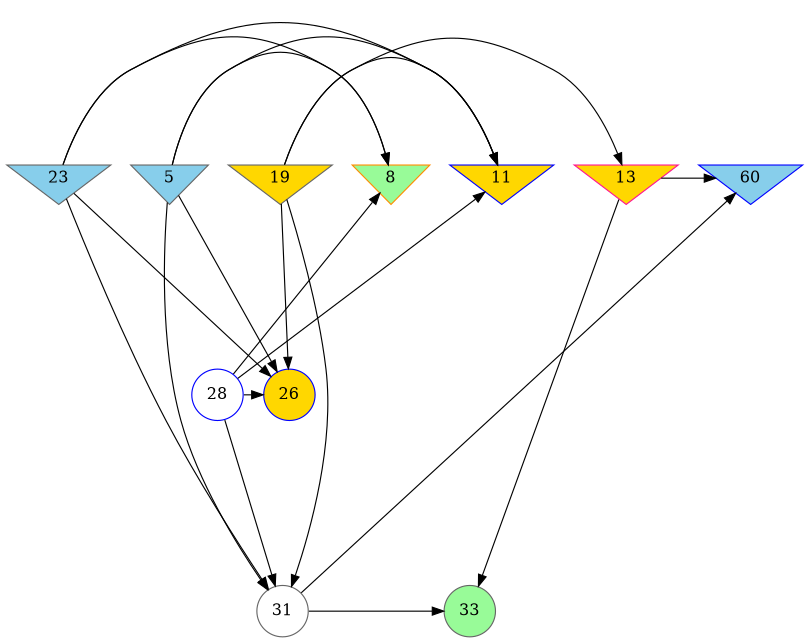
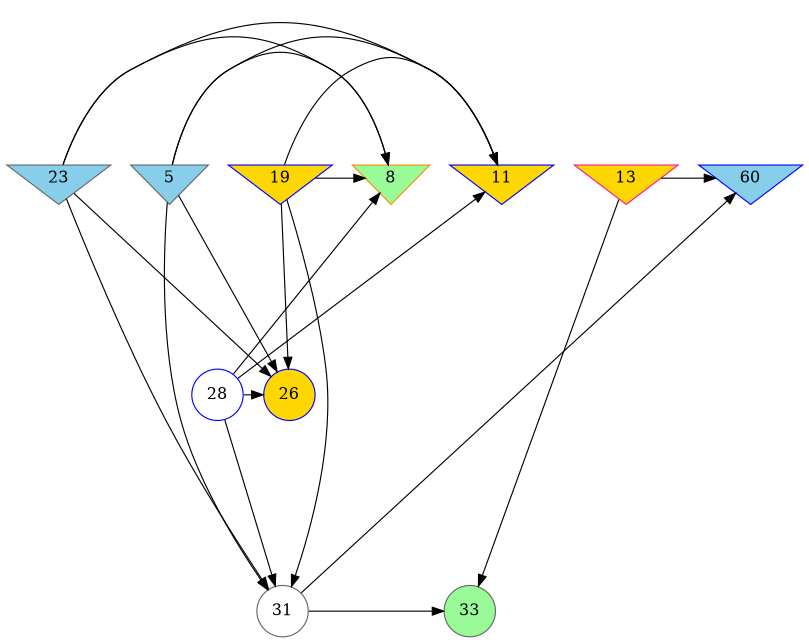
edge "19" -> "13": now "19" -> "8"
node "19": color gray40 -> blue
